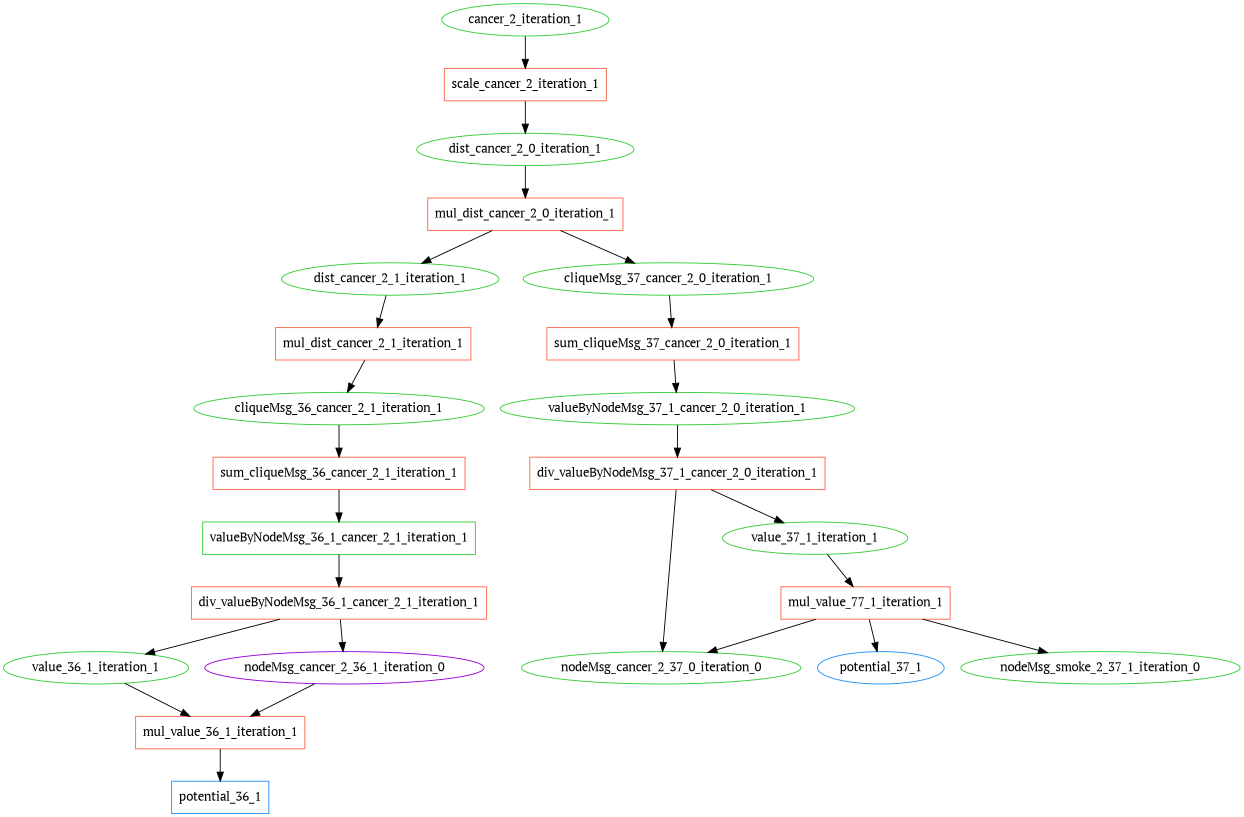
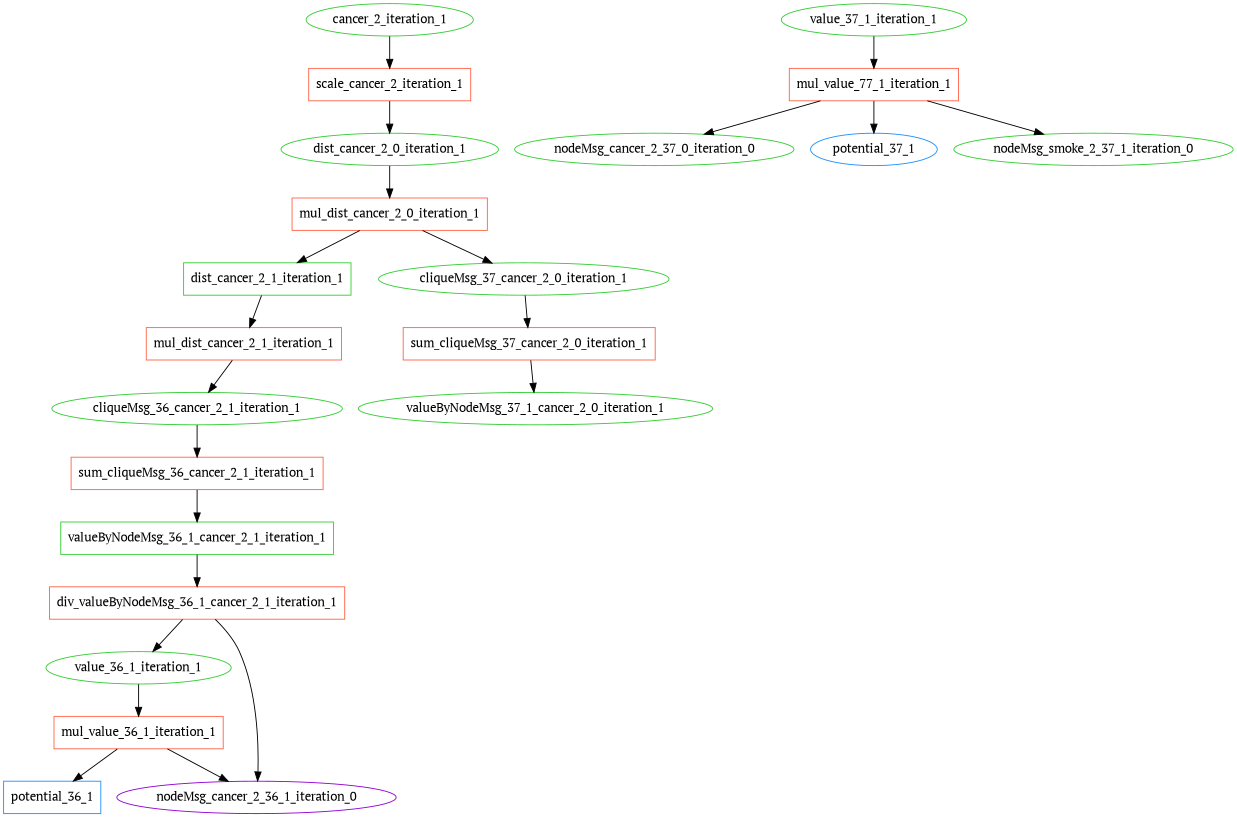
node "dist_cancer_2_1_iteration_1": shape ellipse -> box
node "div_valueByNodeMsg_37_1_cancer_2_0_iteration_1": removed
edge "nodeMsg_cancer_2_36_1_iteration_0" -> "mul_value_36_1_iteration_1": reversed
